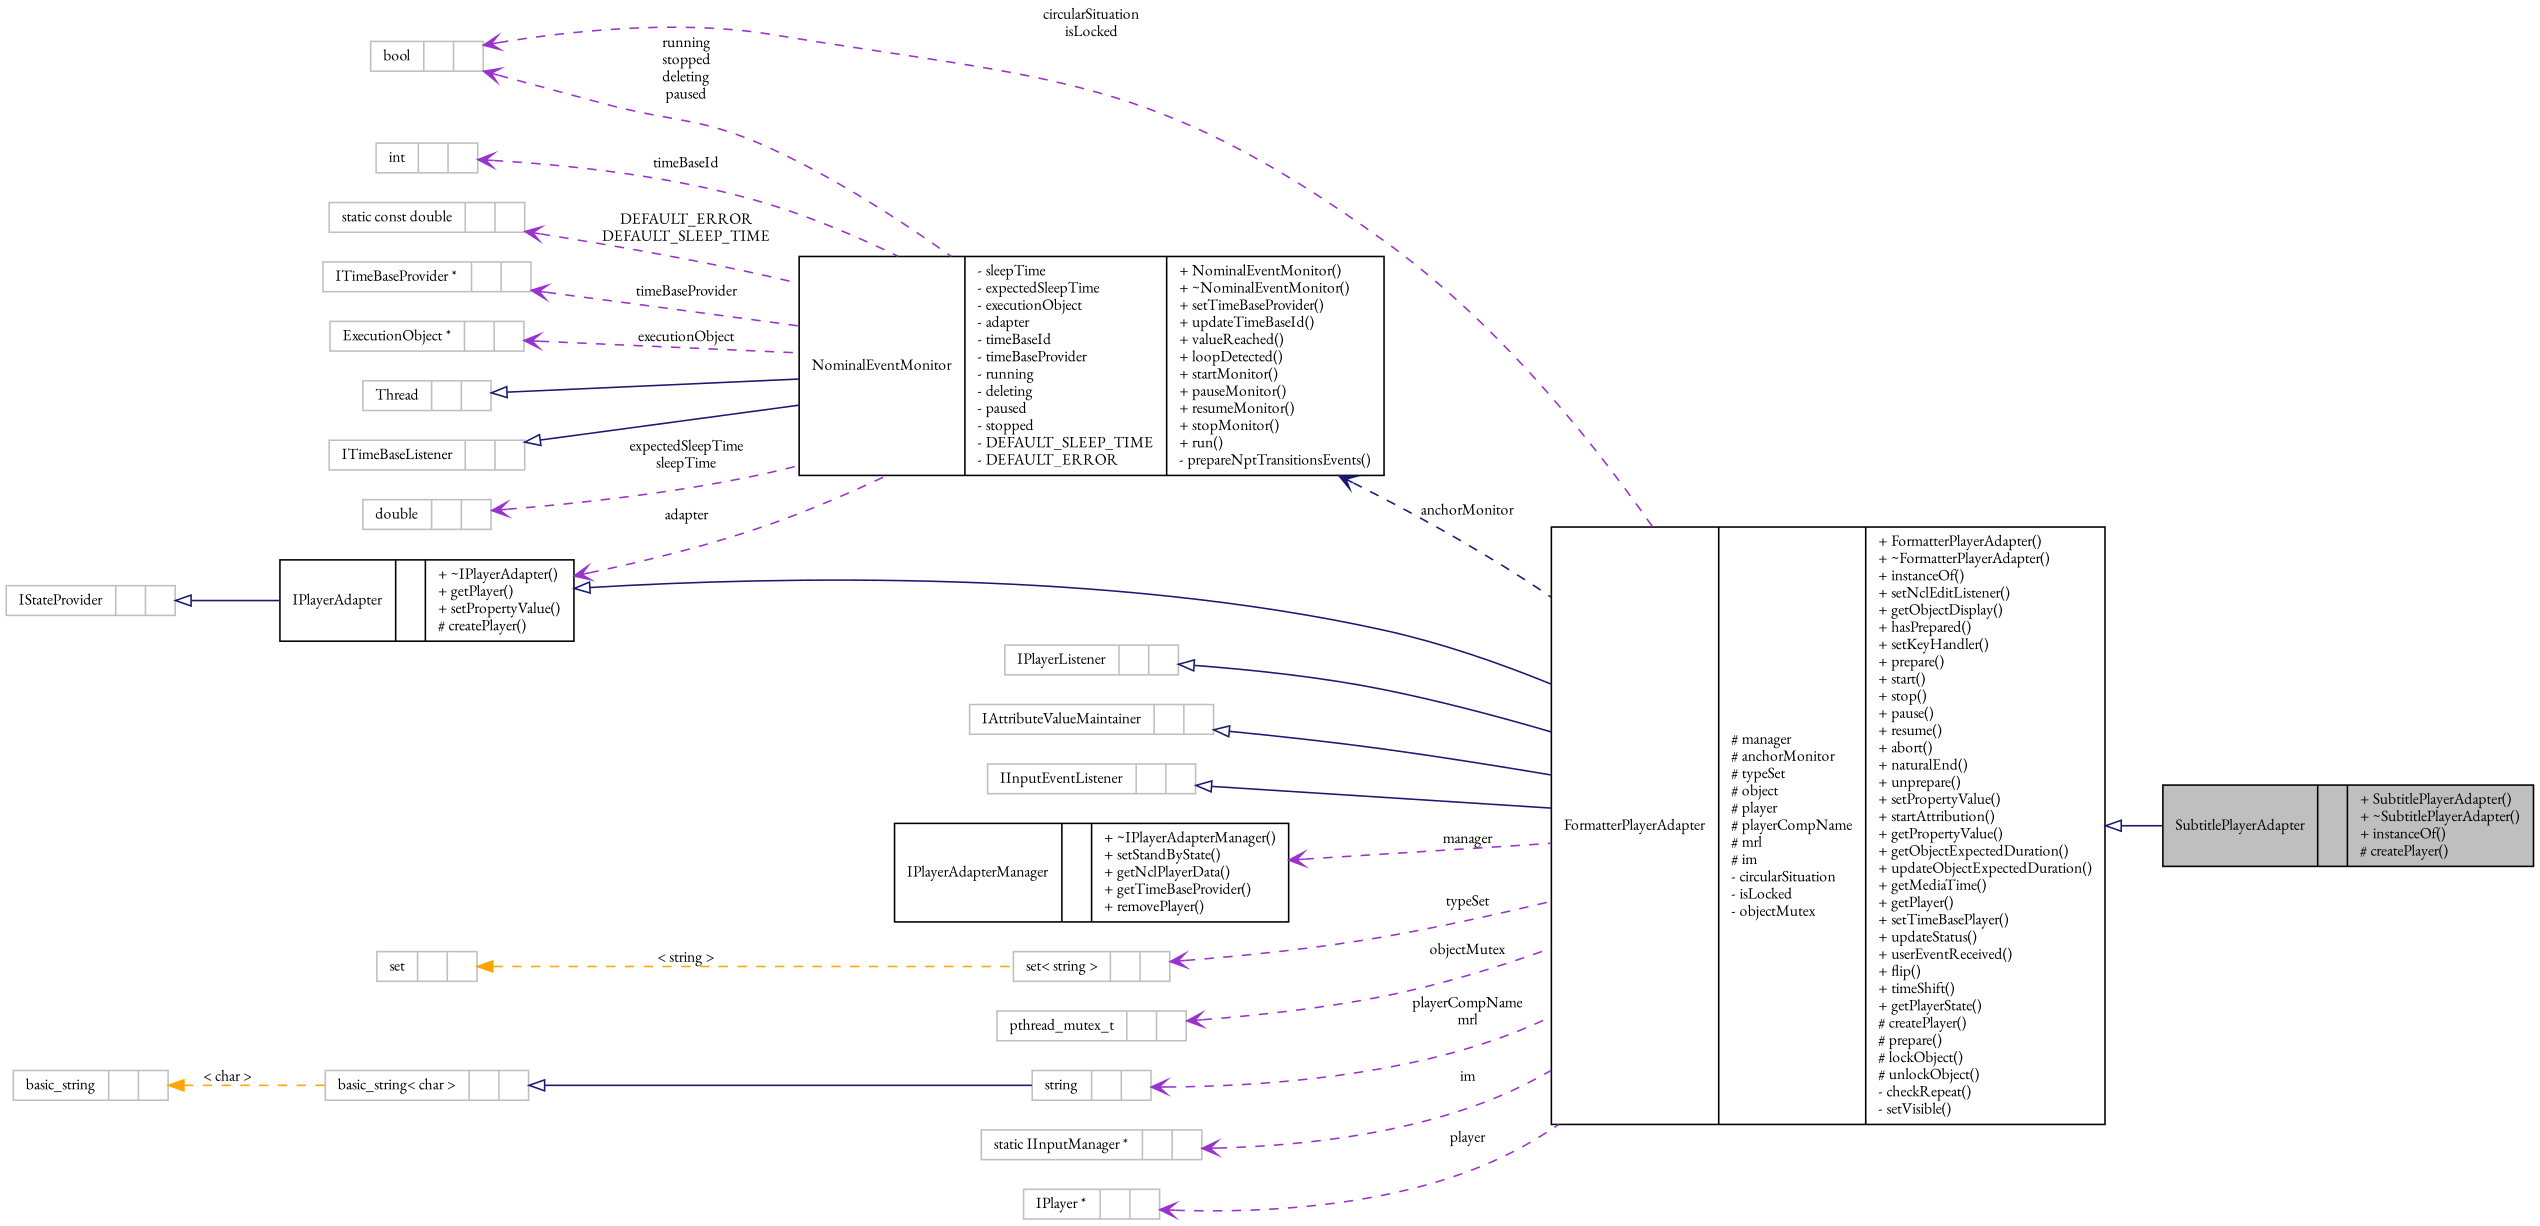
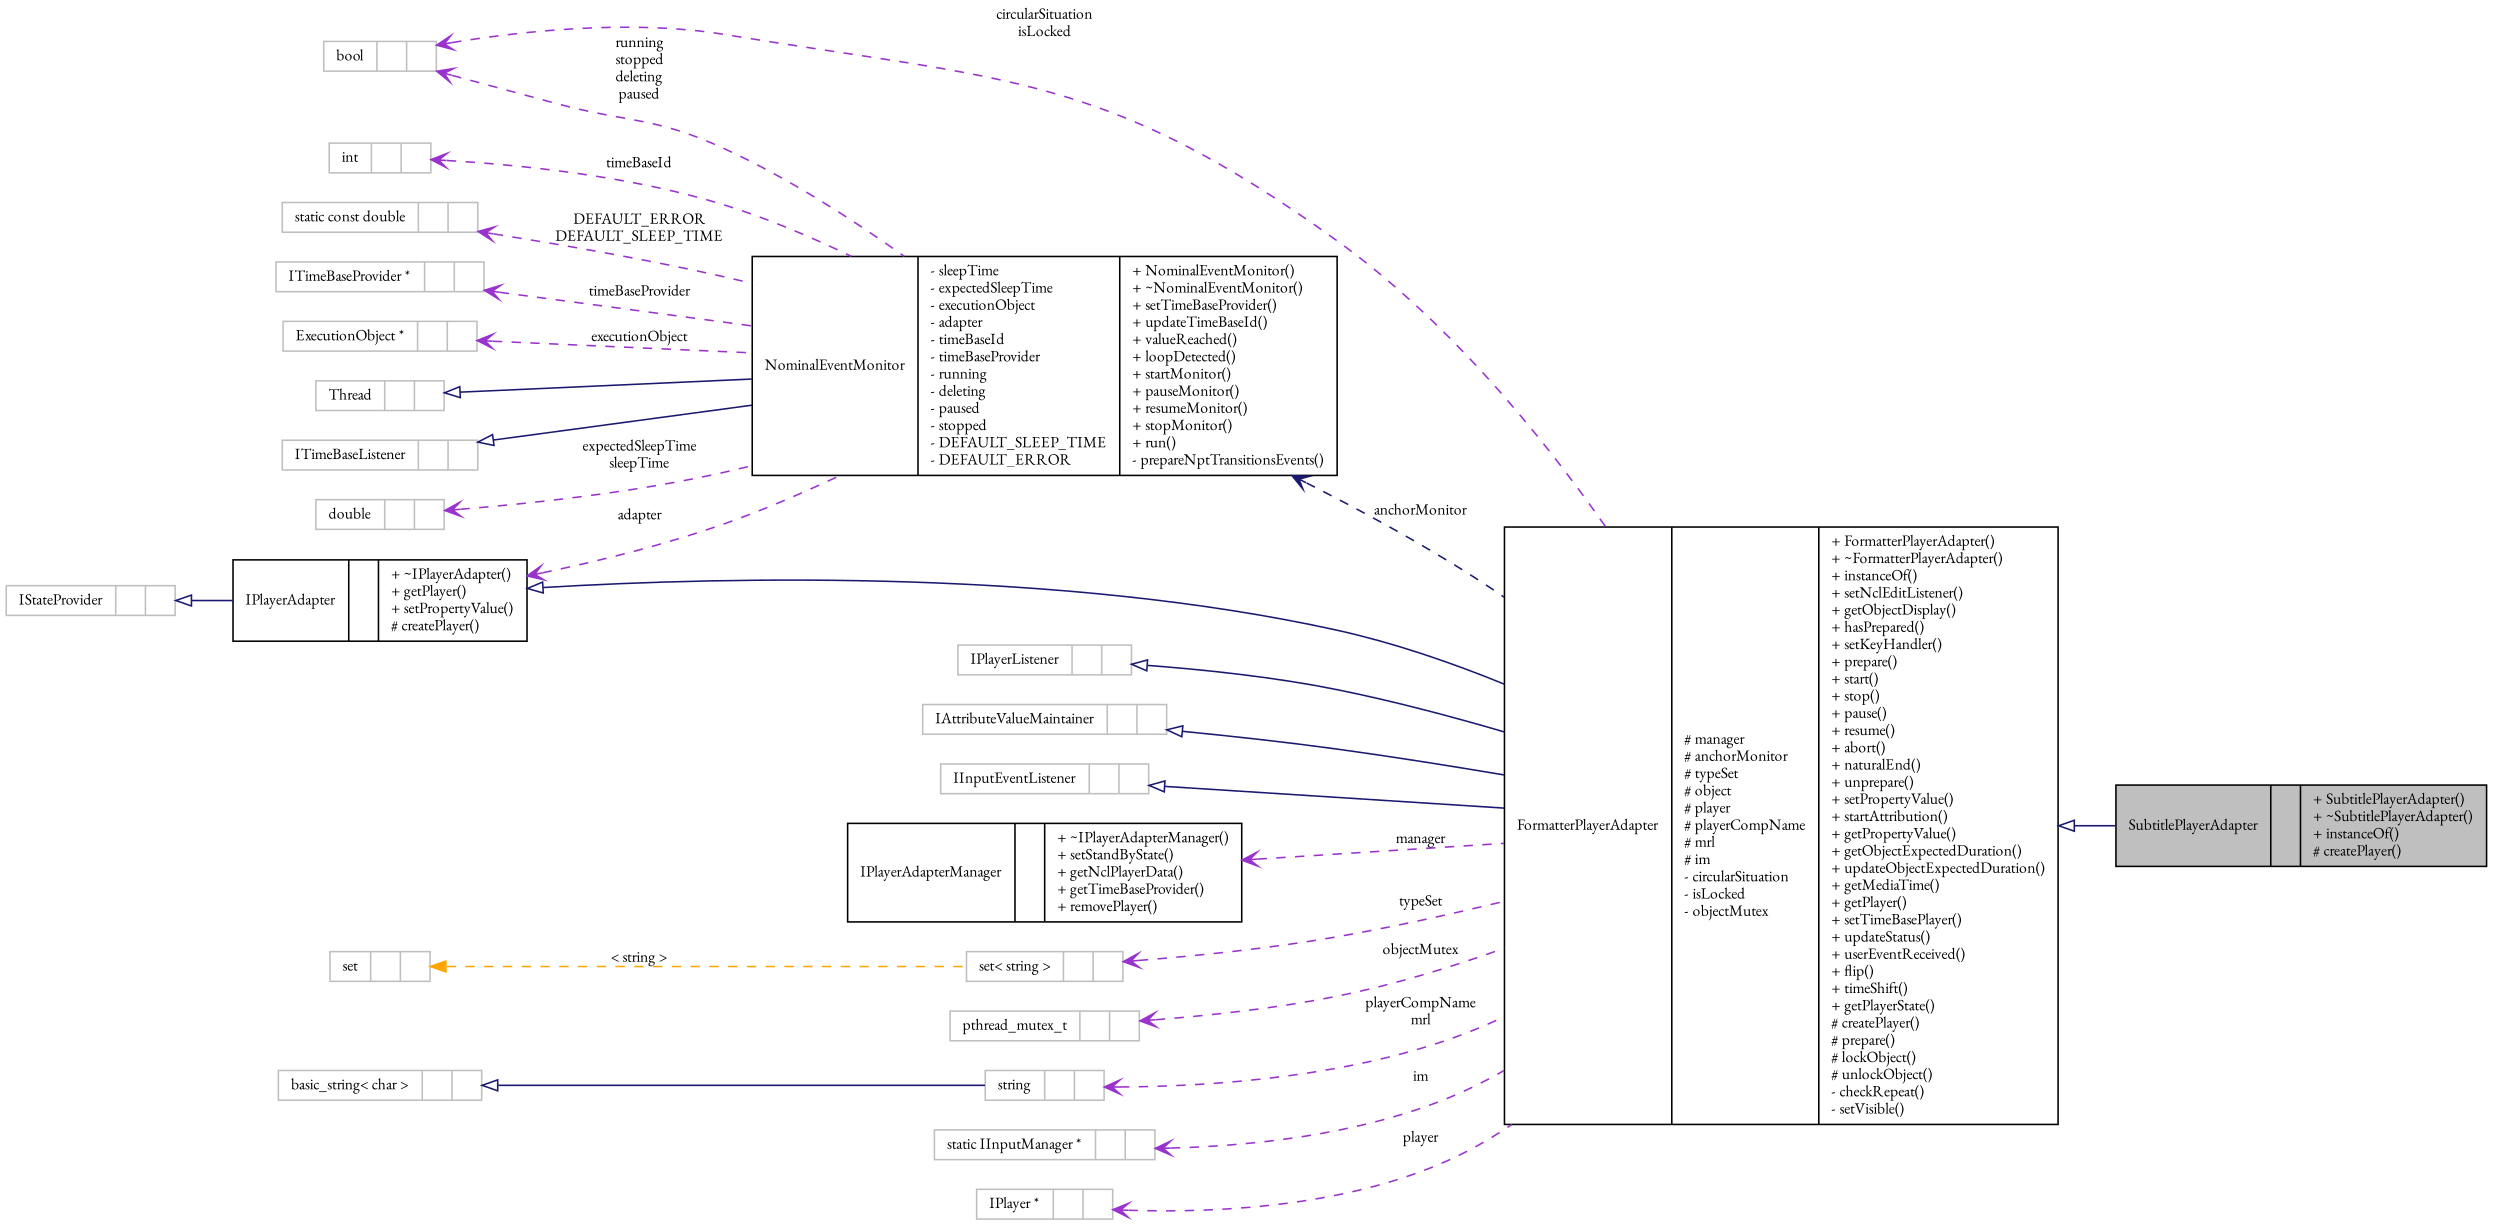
node "basic_string": removed
